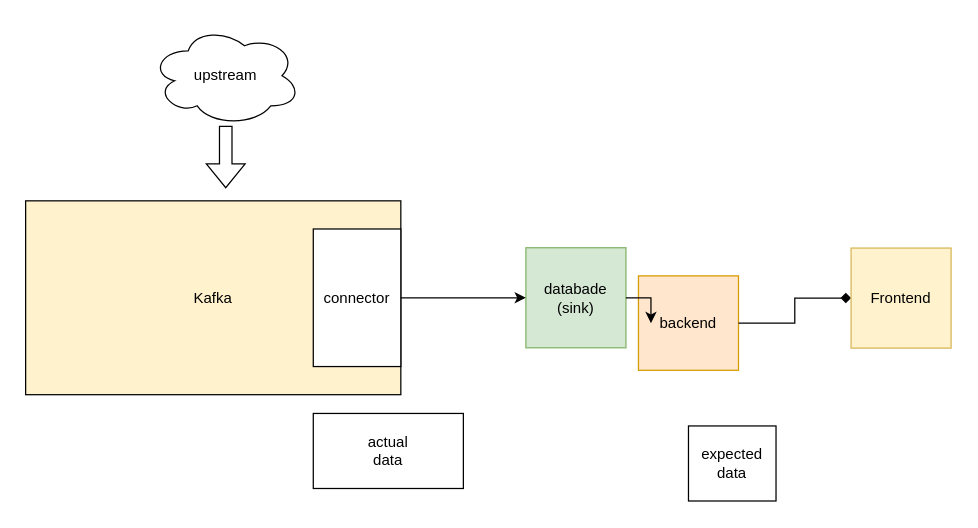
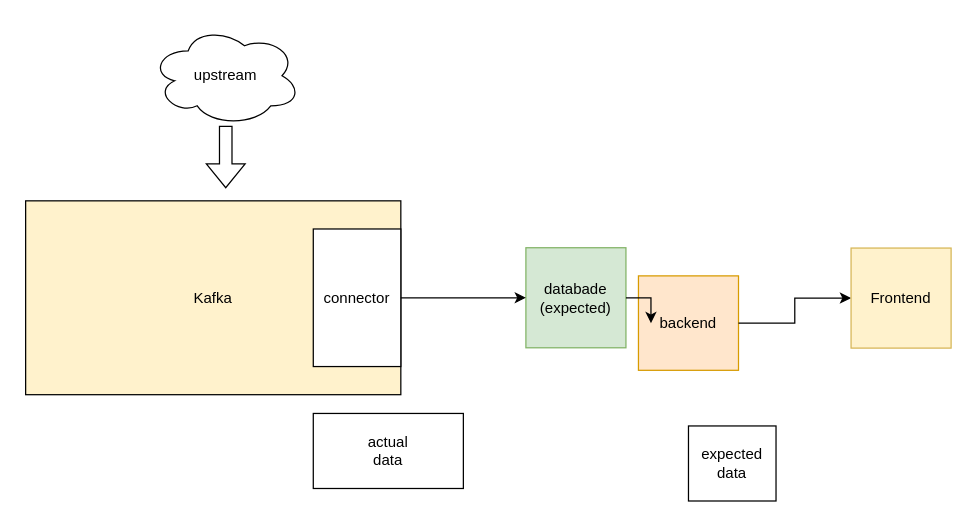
node "databade (sink)": label "databade (sink)" -> "databade (expected)"
edge "backend" -> "Frontend": arrowhead diamond -> classic
